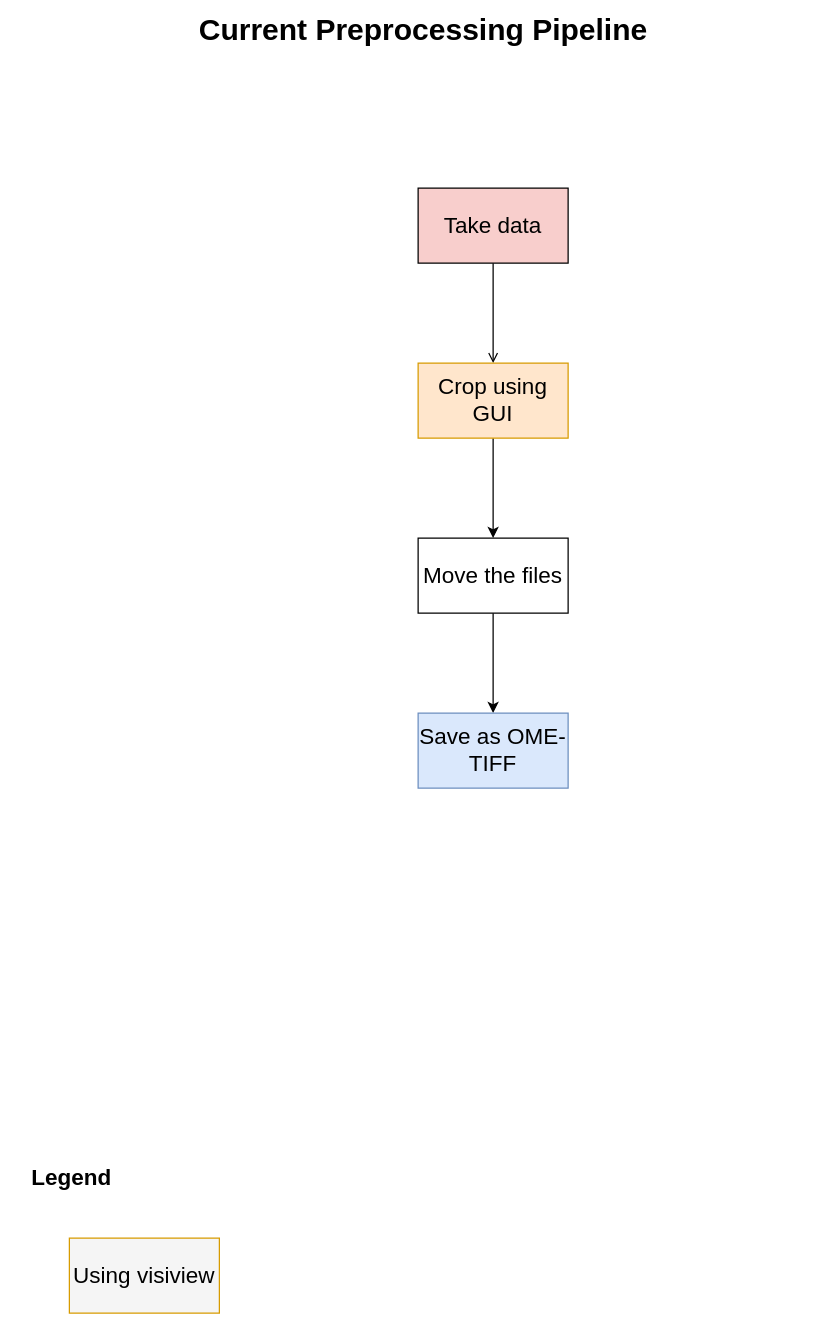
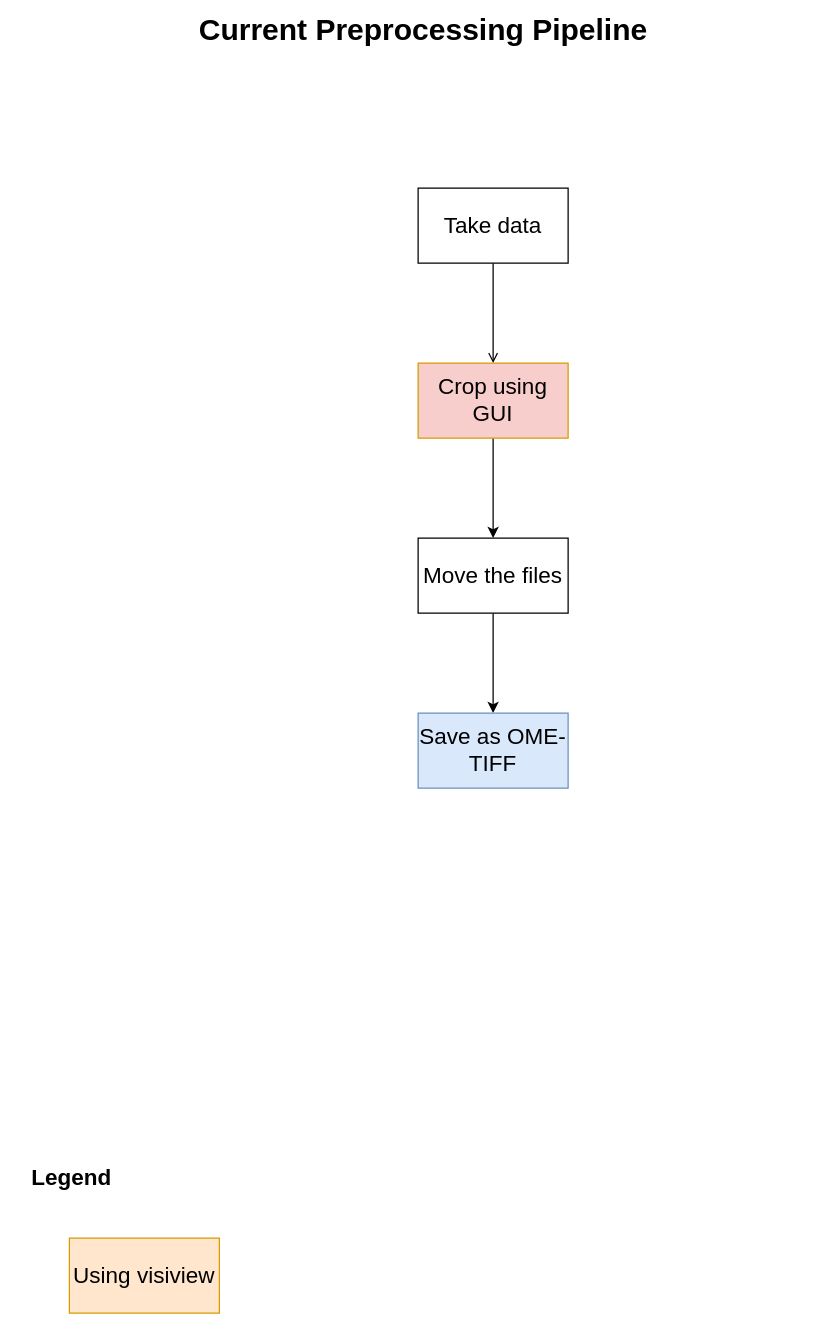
node "Take data": fillcolor #f8cecc -> #ffffff
node "Crop using GUI": fillcolor #ffe6cc -> #f8cecc
node "Using visiview": fillcolor #f5f5f5 -> #ffe6cc
